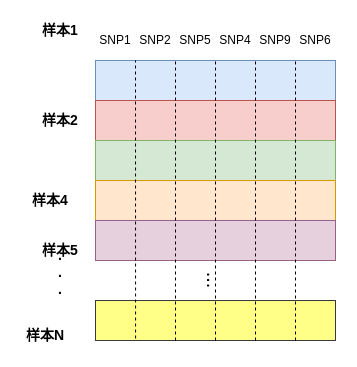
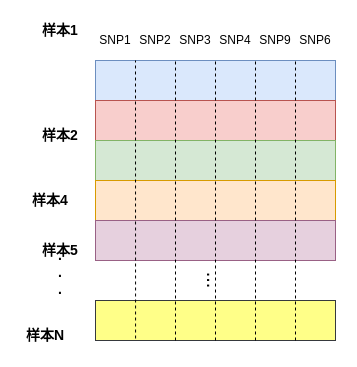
node "SNP5": label "SNP5" -> "SNP3"
node "样本2": moved (61, 121) -> (61, 136)
